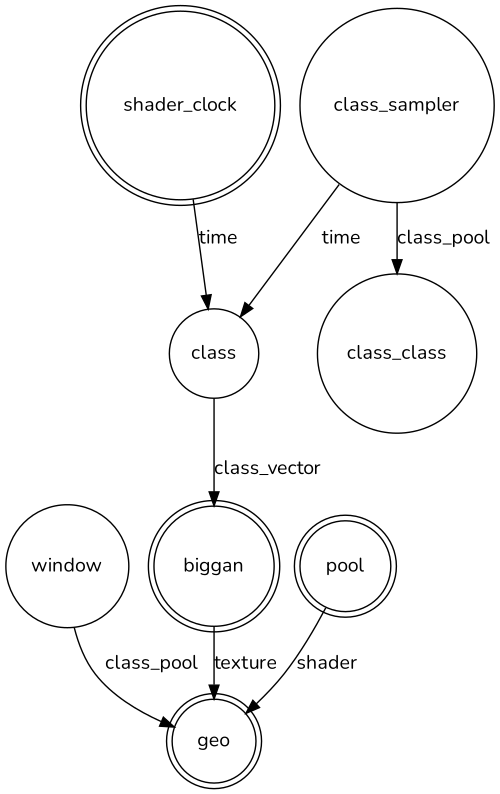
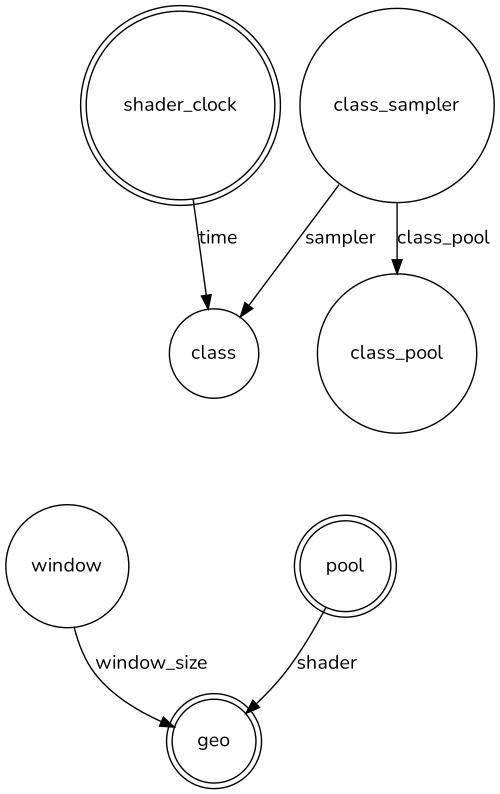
edge "class_sampler" -> "class": label "time" -> "sampler"
node "class_class": label "class_class" -> "class_pool"
node "biggan": removed
edge "window" -> "geo": label "class_pool" -> "window_size"
